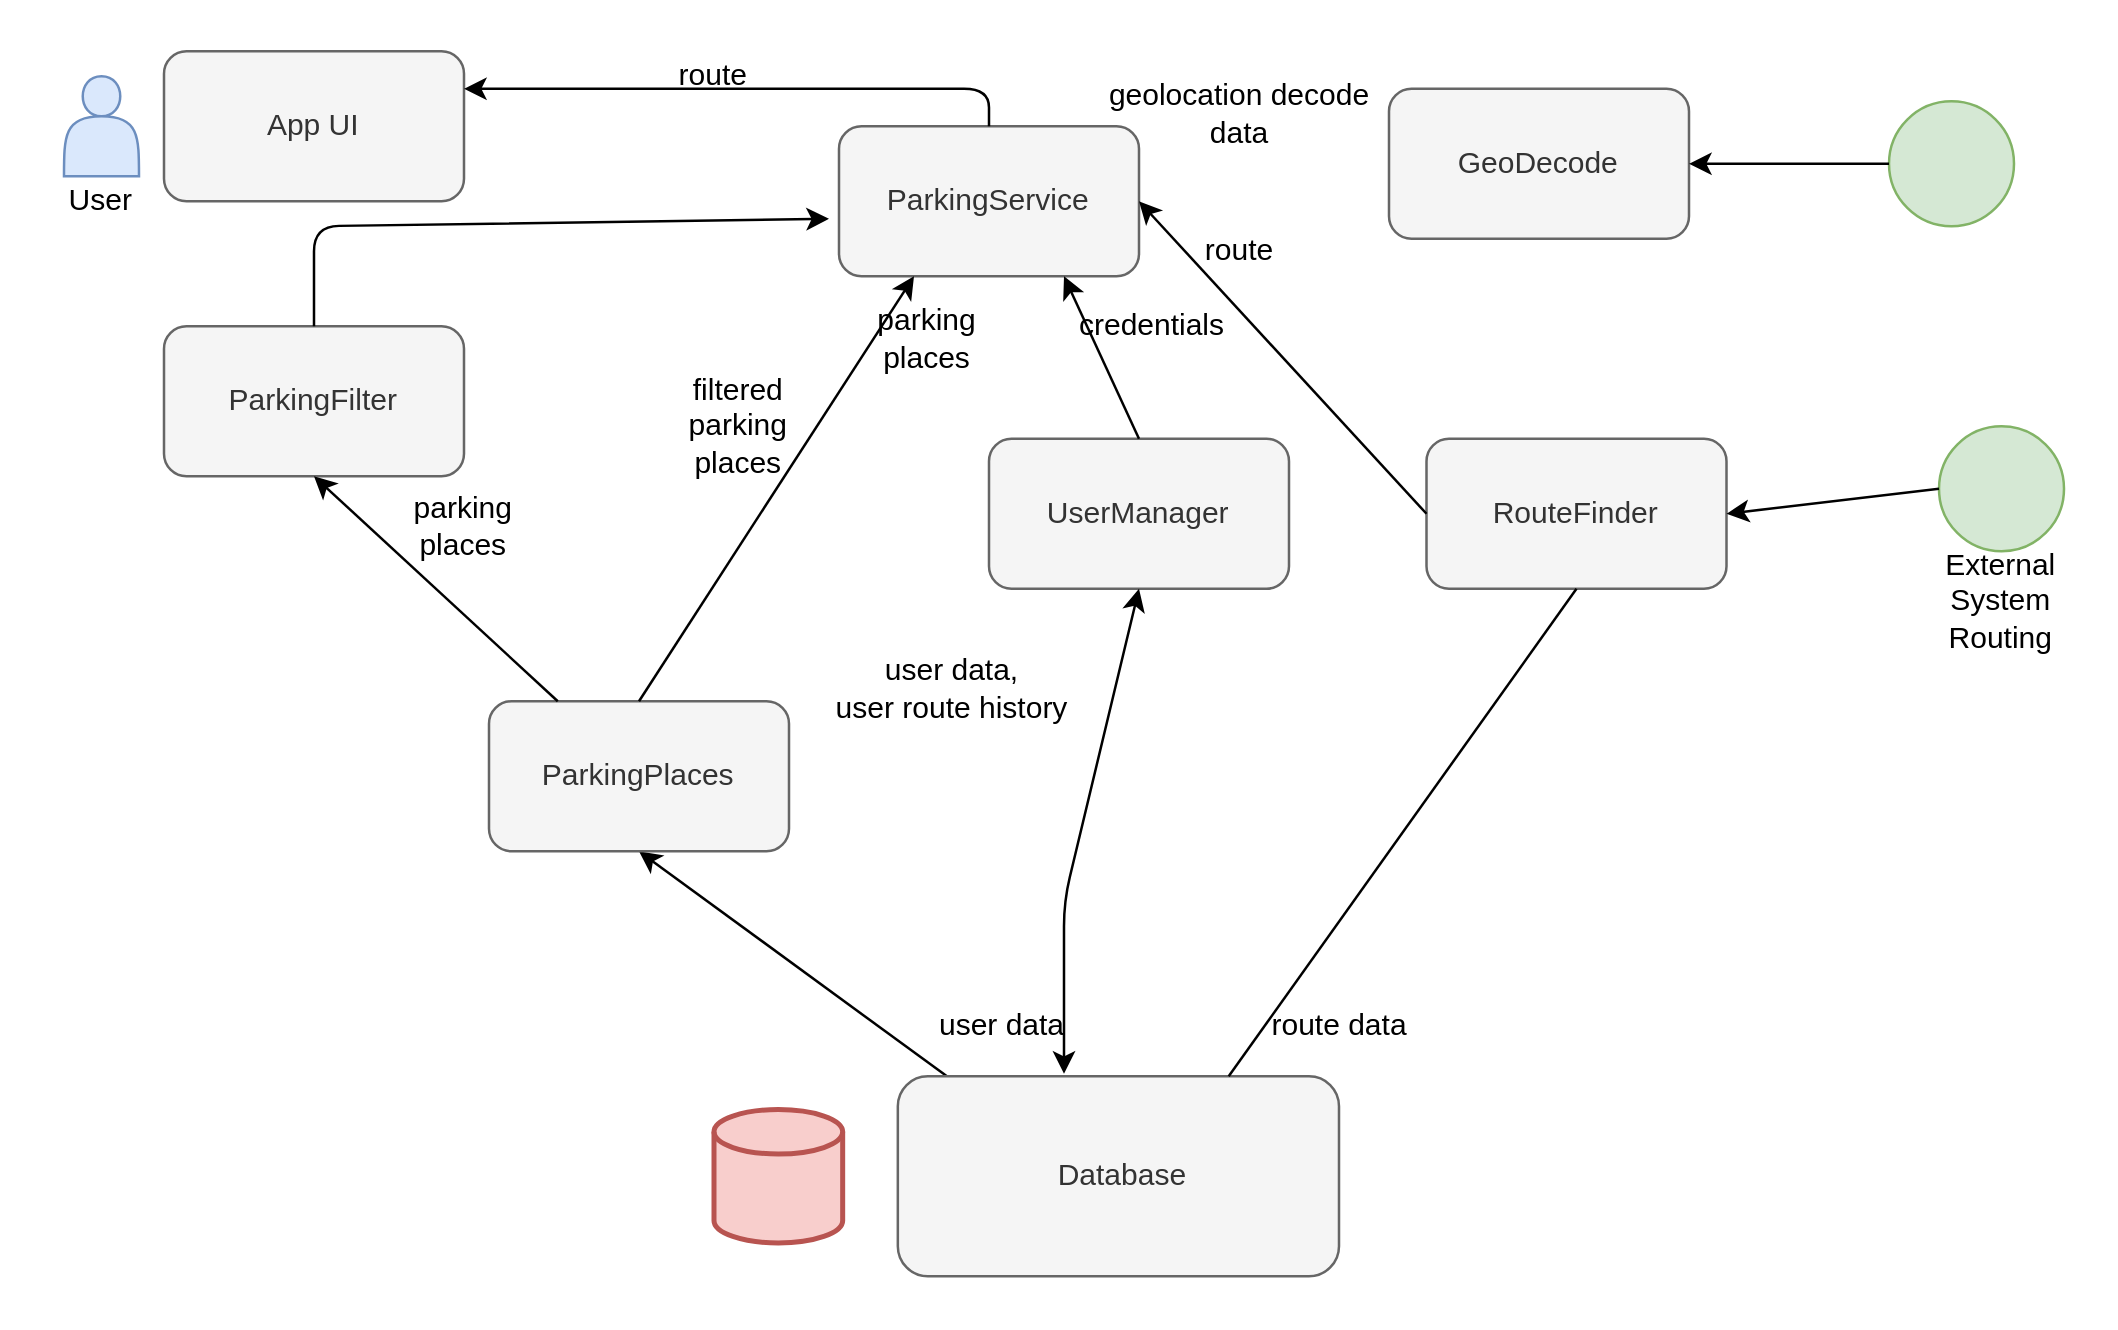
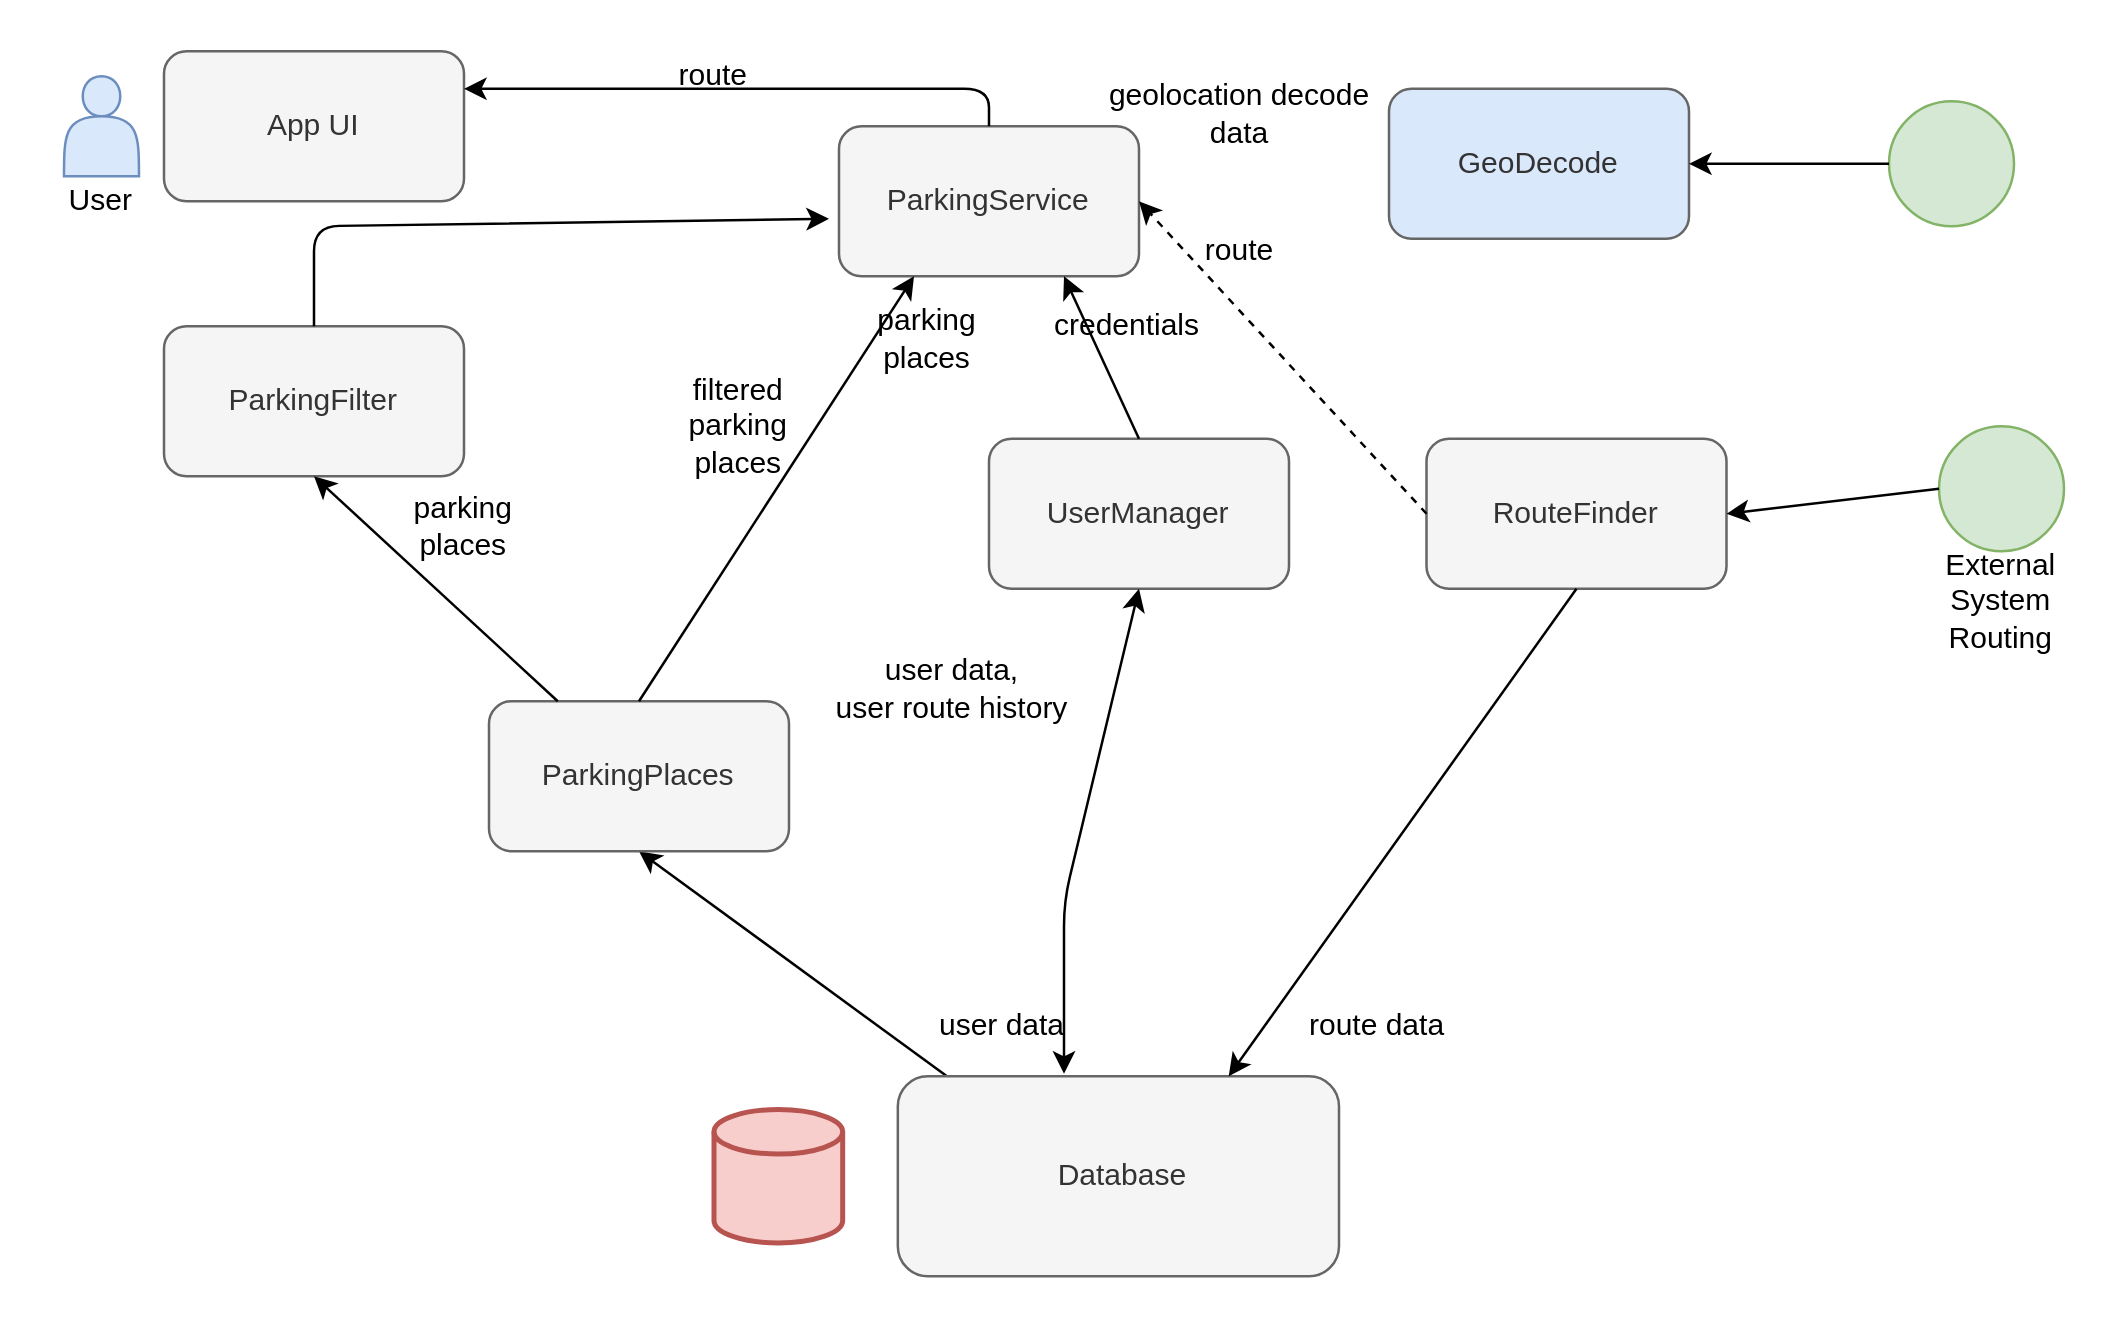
node "GeoDecode": fillcolor #f5f5f5 -> #dae8fc
node "credentials": moved (1151, 326) -> (1126, 326)
edge "RouteFinder" -> "ParkingService": style solid -> dashed
node "route data": moved (1339, 1026) -> (1376, 1026)
edge "RouteFinder" -- "Database": arrowhead none -> classic
